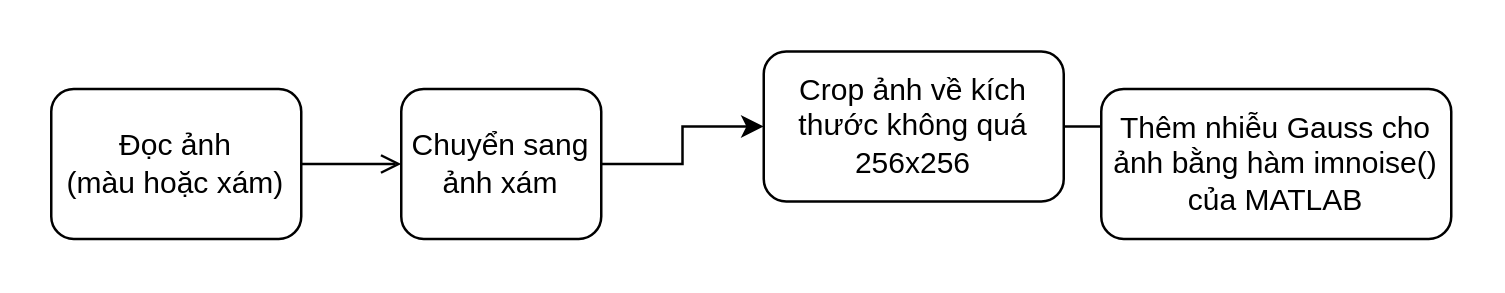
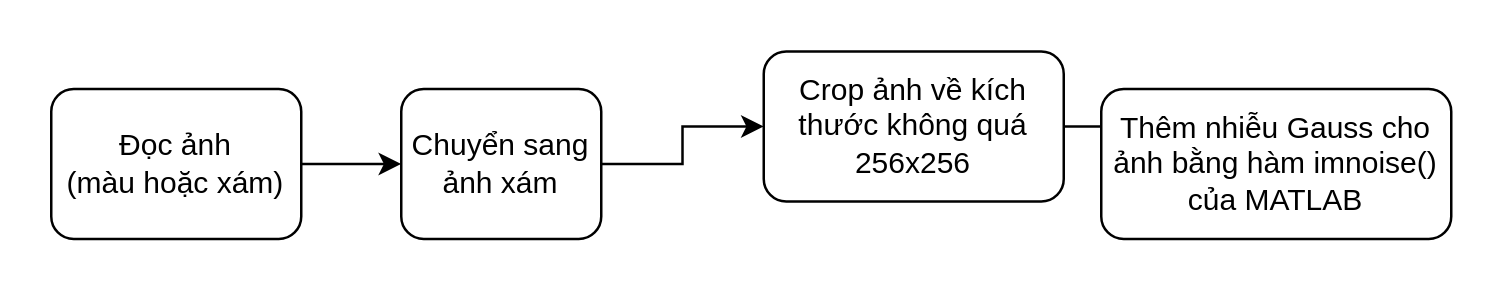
edge "Đọc ảnh (màu hoặc xám)" -> "Chuyển sang ảnh xám": arrowhead open -> classic
